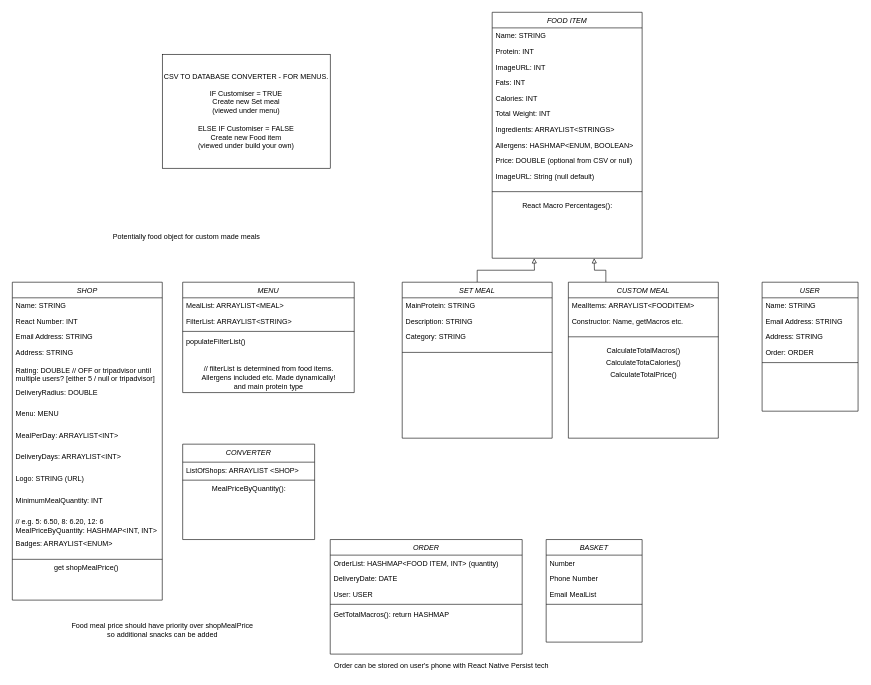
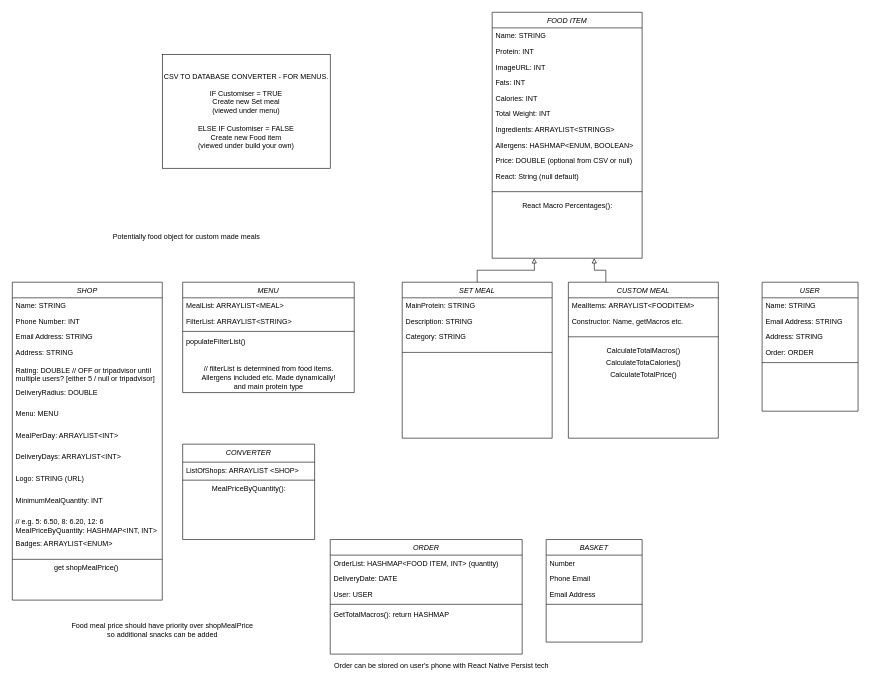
node "ImageURL: String (null default)": label "ImageURL: String (null default)" -> "React: String (null default)"
node "React Number: INT": label "React Number: INT" -> "Phone Number: INT"
node "Phone Number": label "Phone Number" -> "Phone Email"
node "Email MealList": label "Email MealList" -> "Email Address"
